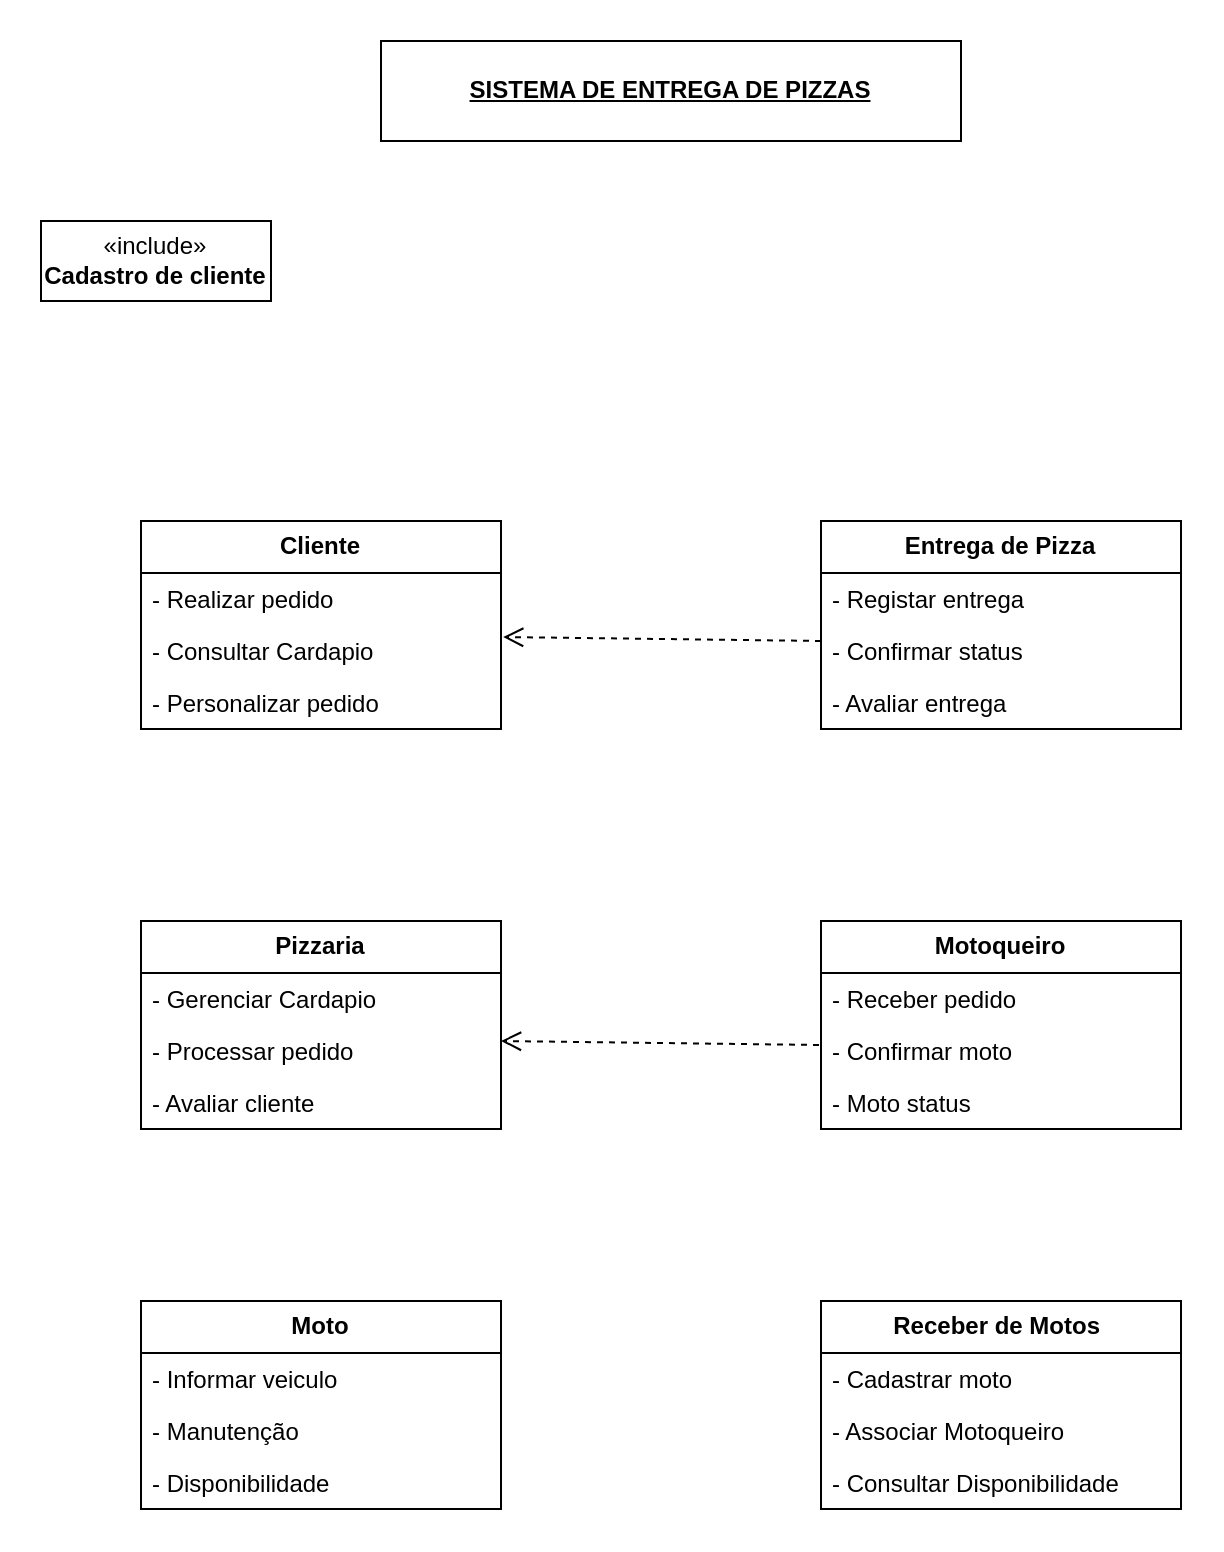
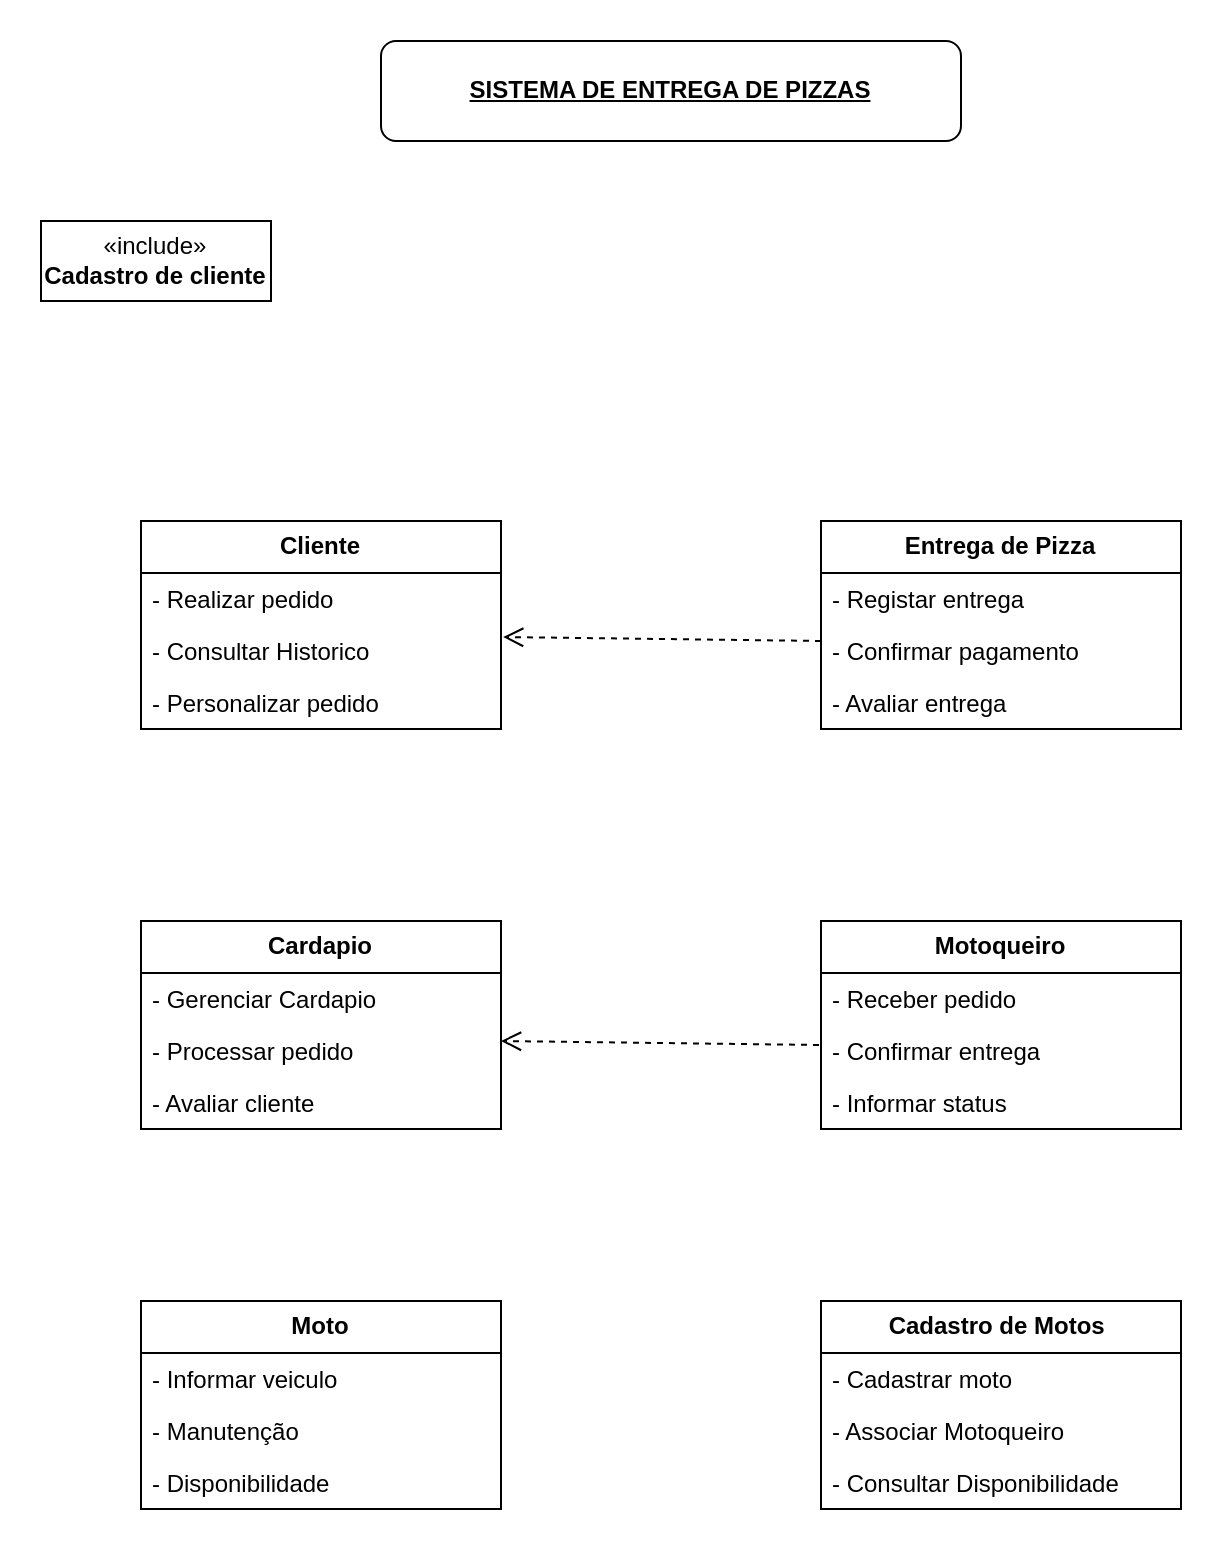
node "SISTEMA DE ENTREGA DE PIZZAS": shape rectangle -> rounded rectangle
node "- Consultar Cardapio": label "- Consultar Cardapio" -> "- Consultar Historico"
node "- Confirmar status": label "- Confirmar status" -> "- Confirmar pagamento"
node "Pizzaria": label "Pizzaria" -> "Cardapio"
node "- Confirmar moto": label "- Confirmar moto" -> "- Confirmar entrega"
node "- Moto status": label "- Moto status" -> "- Informar status"
node "Receber de Motos": label "Receber de Motos" -> "Cadastro de Motos"
